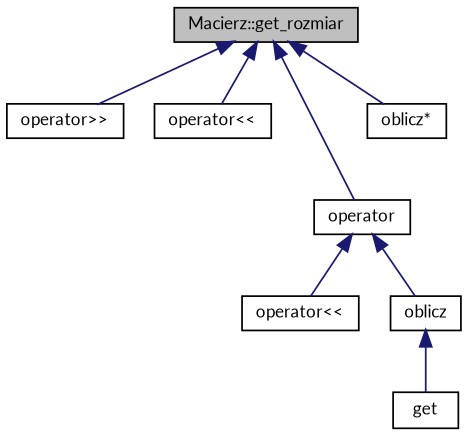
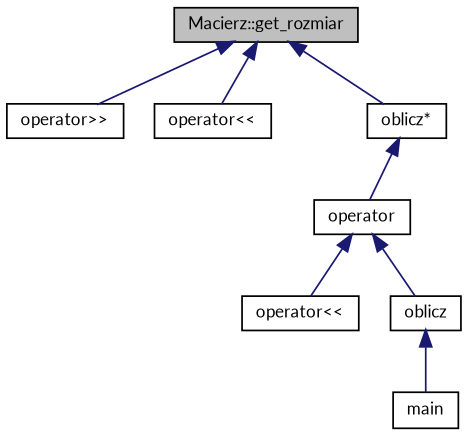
edge "operator" -> "Macierz::get_rozmiar": now "operator" -> "oblicz*"
node "get": label "get" -> "main"
